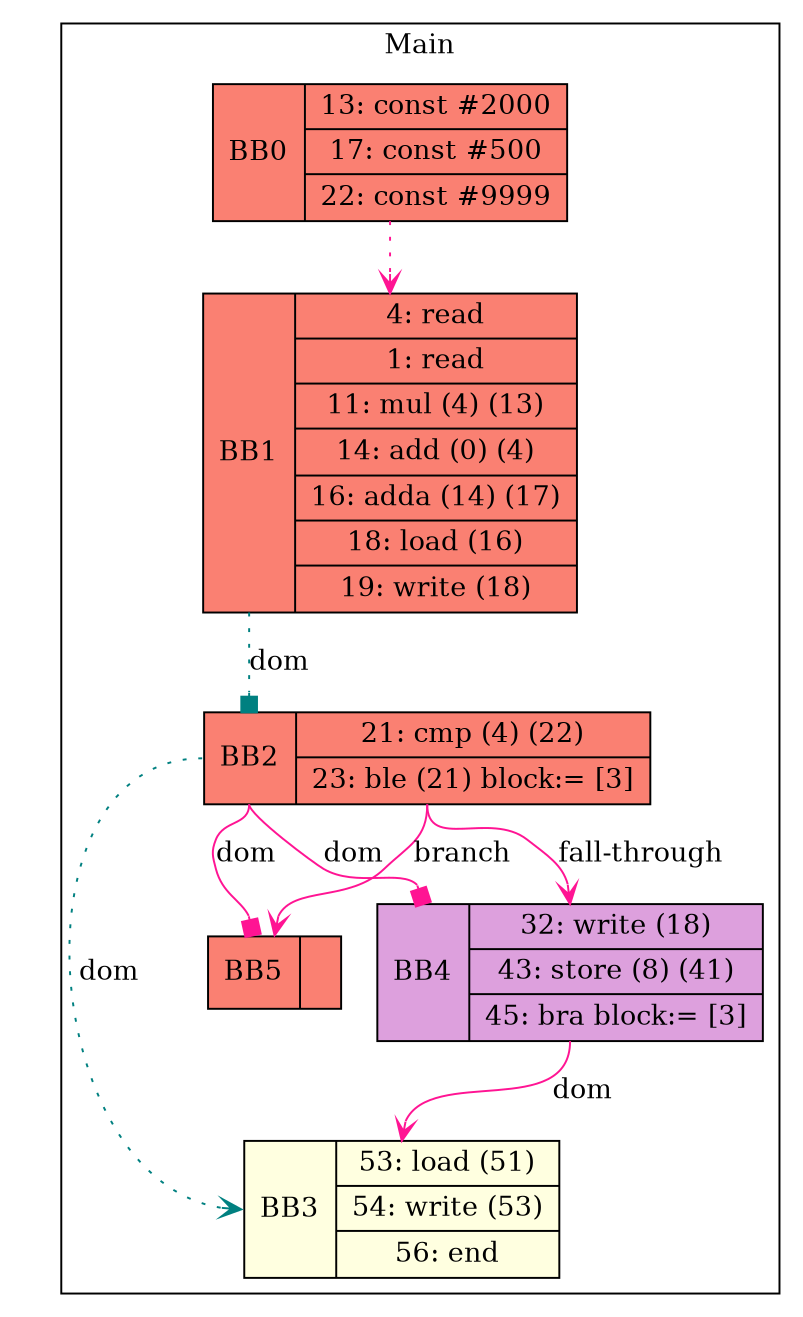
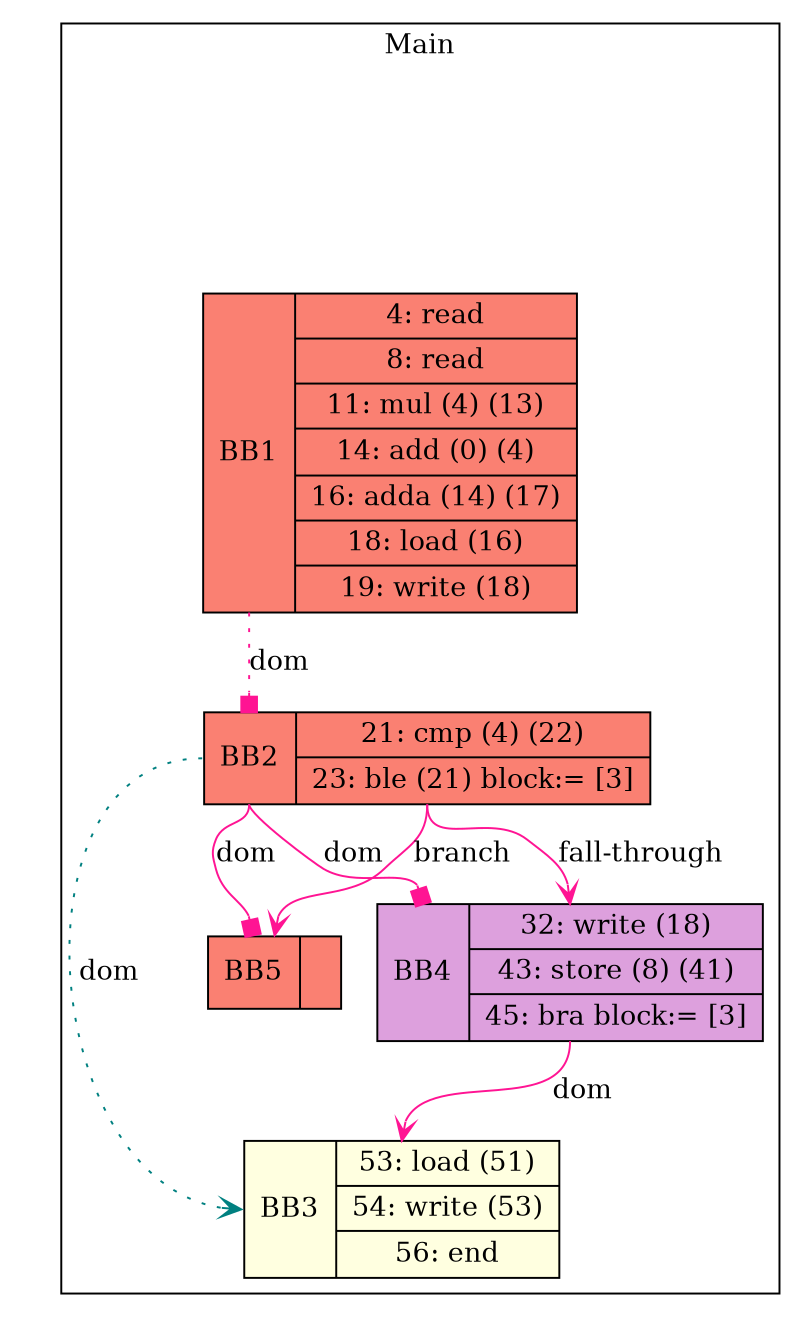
node "BB0": removed
node "BB1": text "1: read" -> "8: read"
edge "BB1" -> "BB2": color teal -> deeppink
